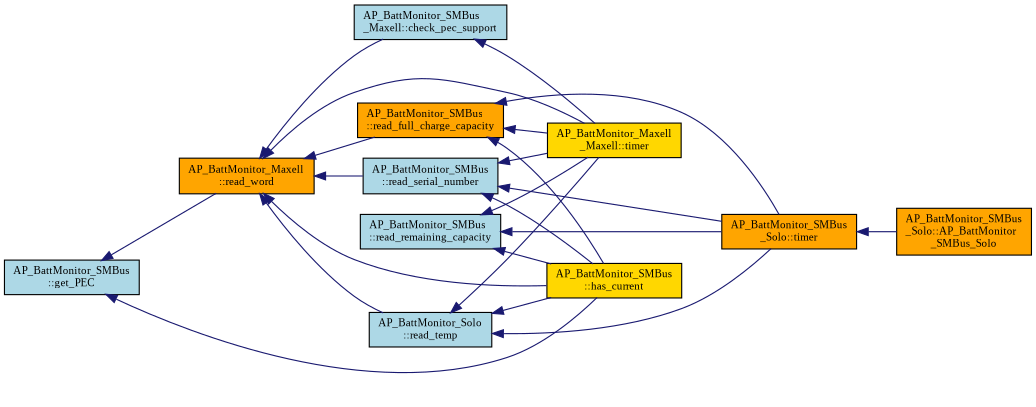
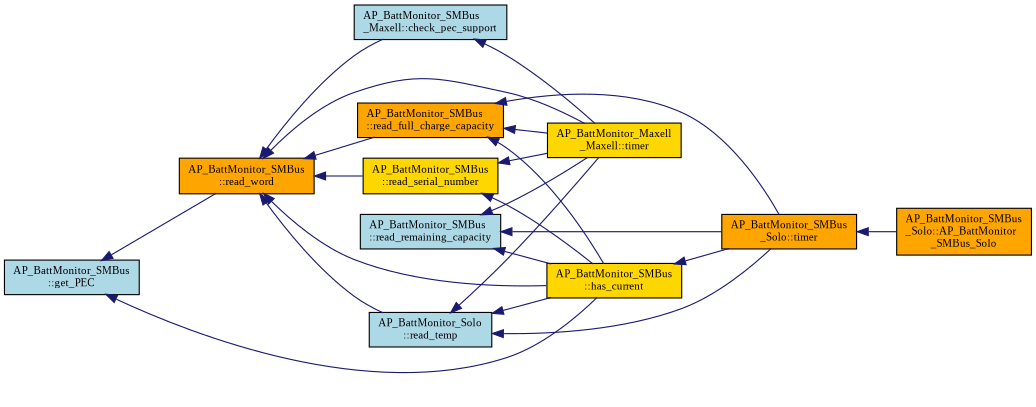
node "AP_BattMonitor_Maxell ::read_word": label "AP_BattMonitor_Maxell ::read_word" -> "AP_BattMonitor_SMBus ::read_word"
node "AP_BattMonitor_SMBus ::read_serial_number": fillcolor lightblue -> gold
edge "AP_BattMonitor_SMBus _Solo::timer" -> "AP_BattMonitor_SMBus ::read_serial_number": now "AP_BattMonitor_SMBus _Solo::timer" -> "AP_BattMonitor_SMBus ::has_current"
